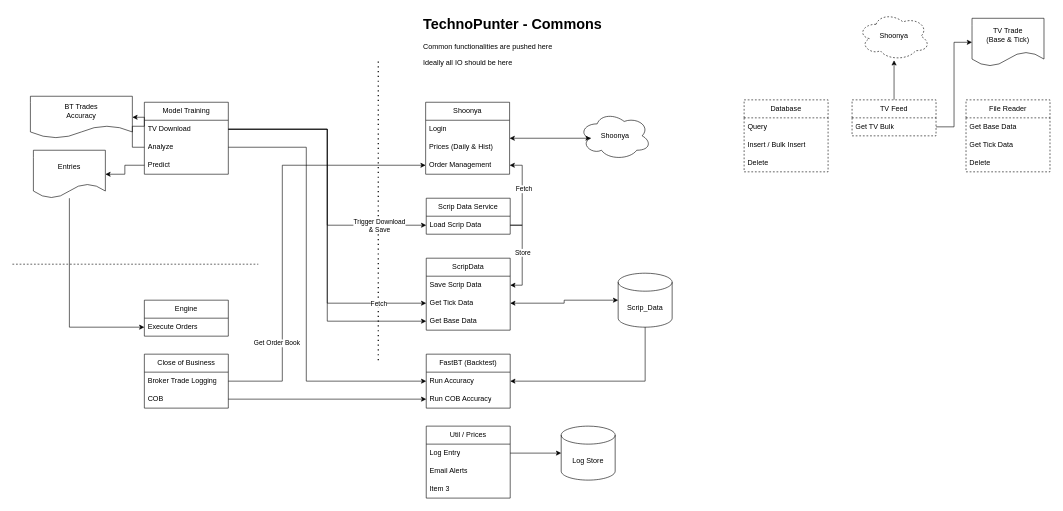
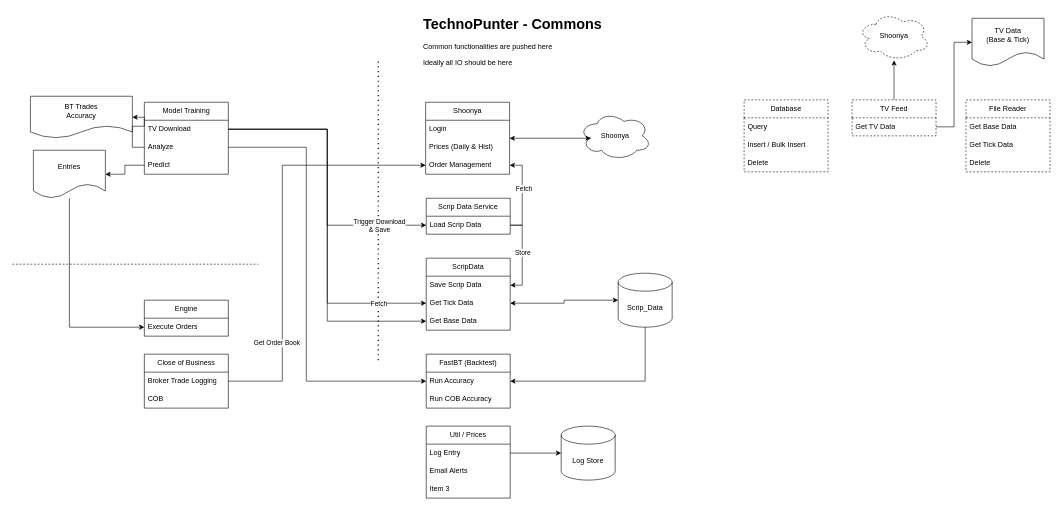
node "TV Trade (Base & Tick)": label "TV Trade (Base & Tick)" -> "TV Data (Base & Tick)"
node "Get TV Bulk": label "Get TV Bulk" -> "Get TV Data"
edge "COB" -> "Run COB Accuracy": removed
